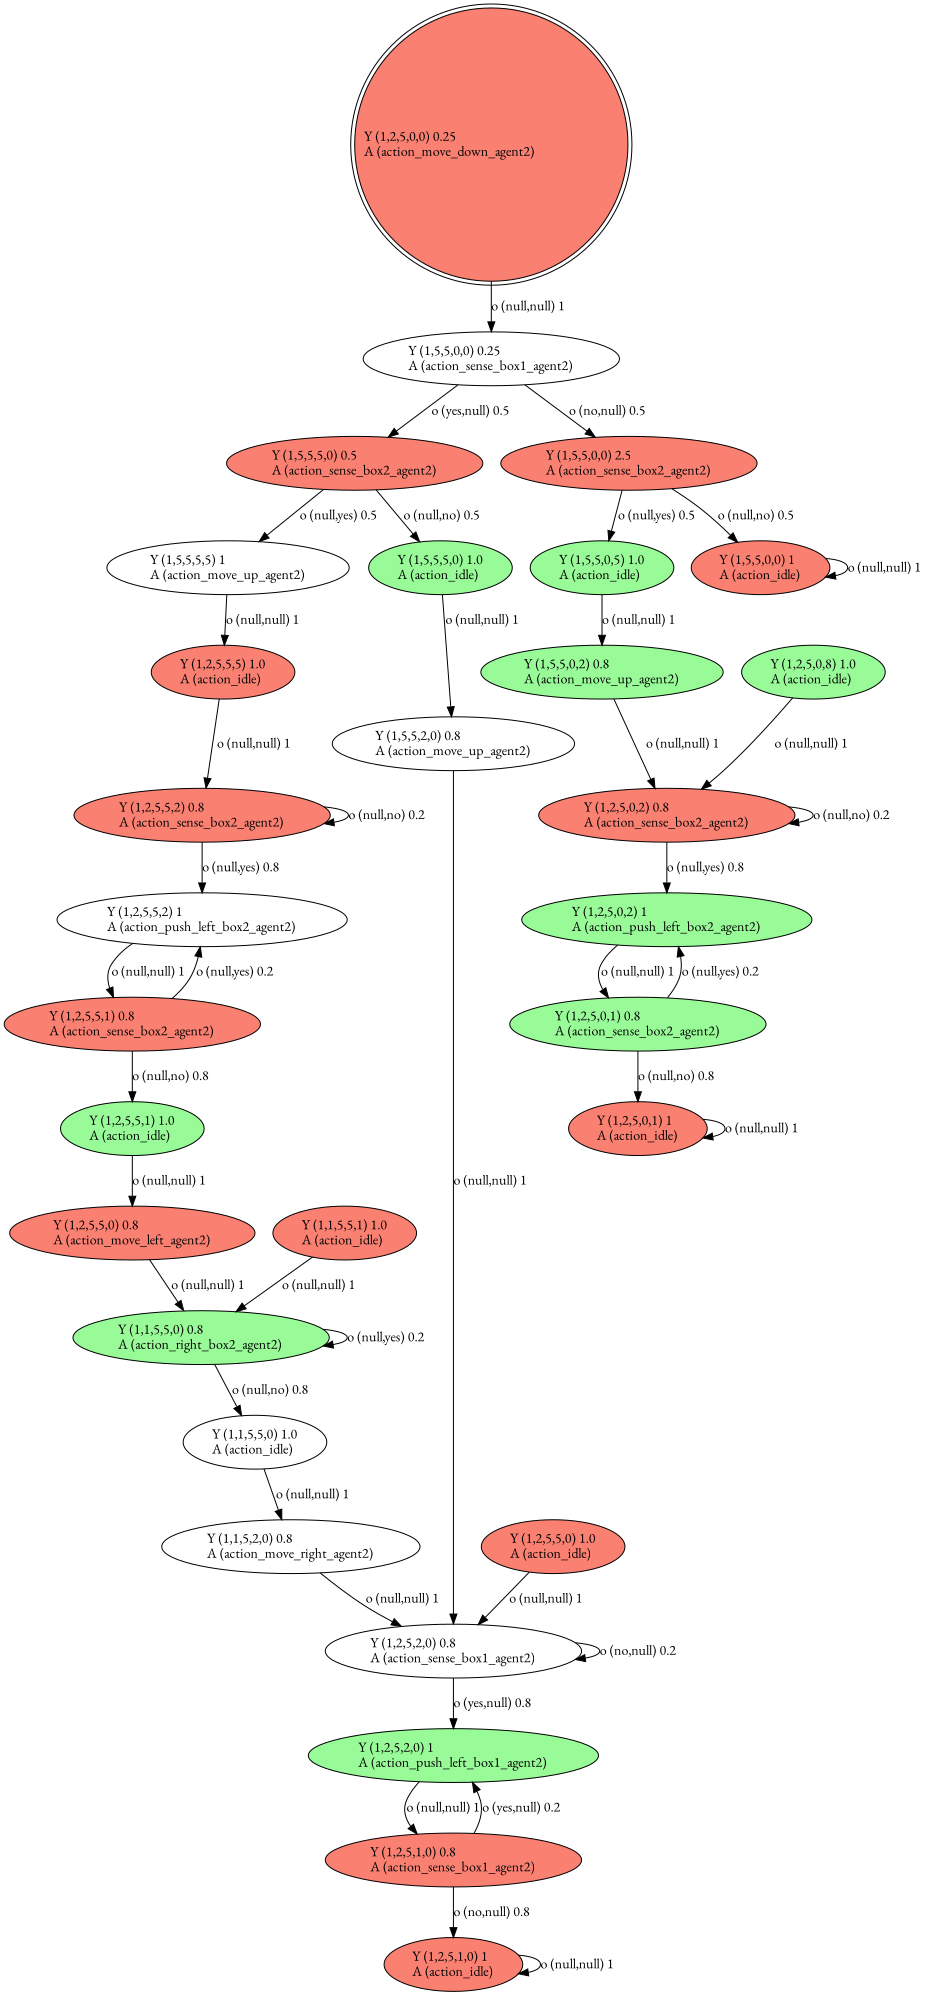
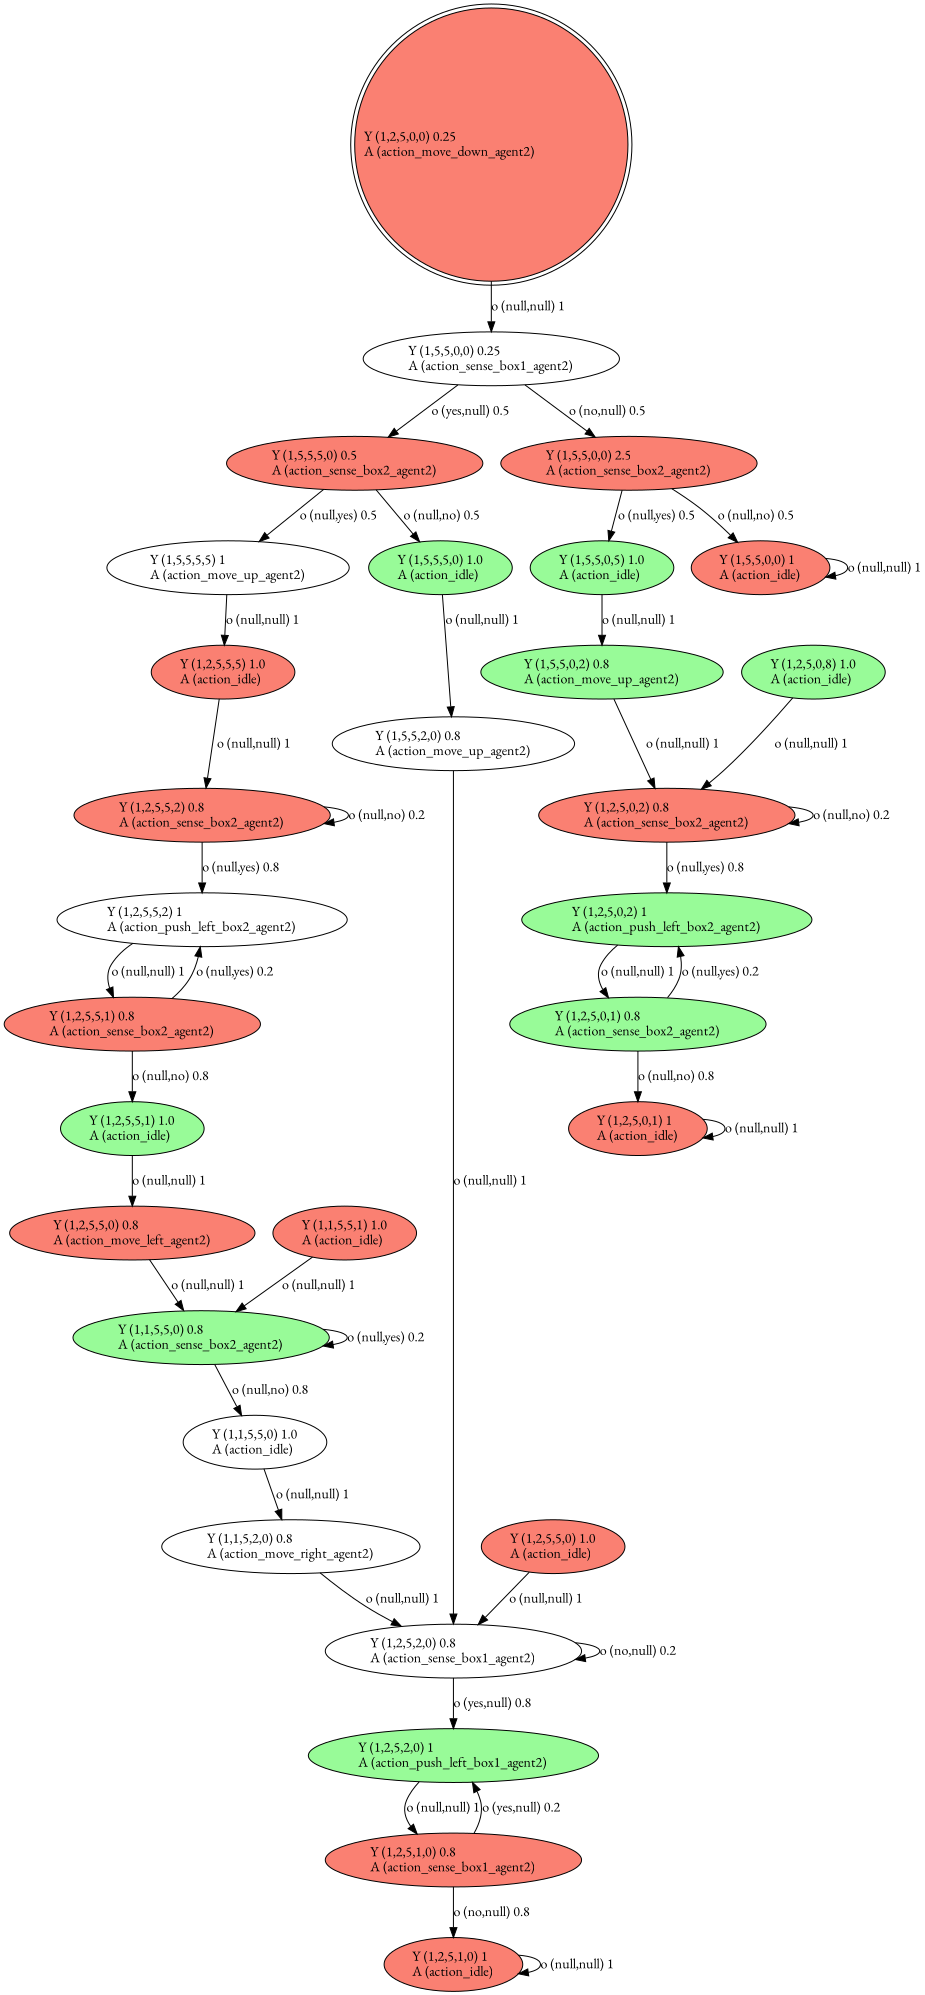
node "Y (1,1,5,5,0) 0.8 A (action_right_box2_agent2)": label "Y (1,1,5,5,0) 0.8 A (action_right_box2_agent2)" -> "Y (1,1,5,5,0) 0.8 A (action_sense_box2_agent2)"
